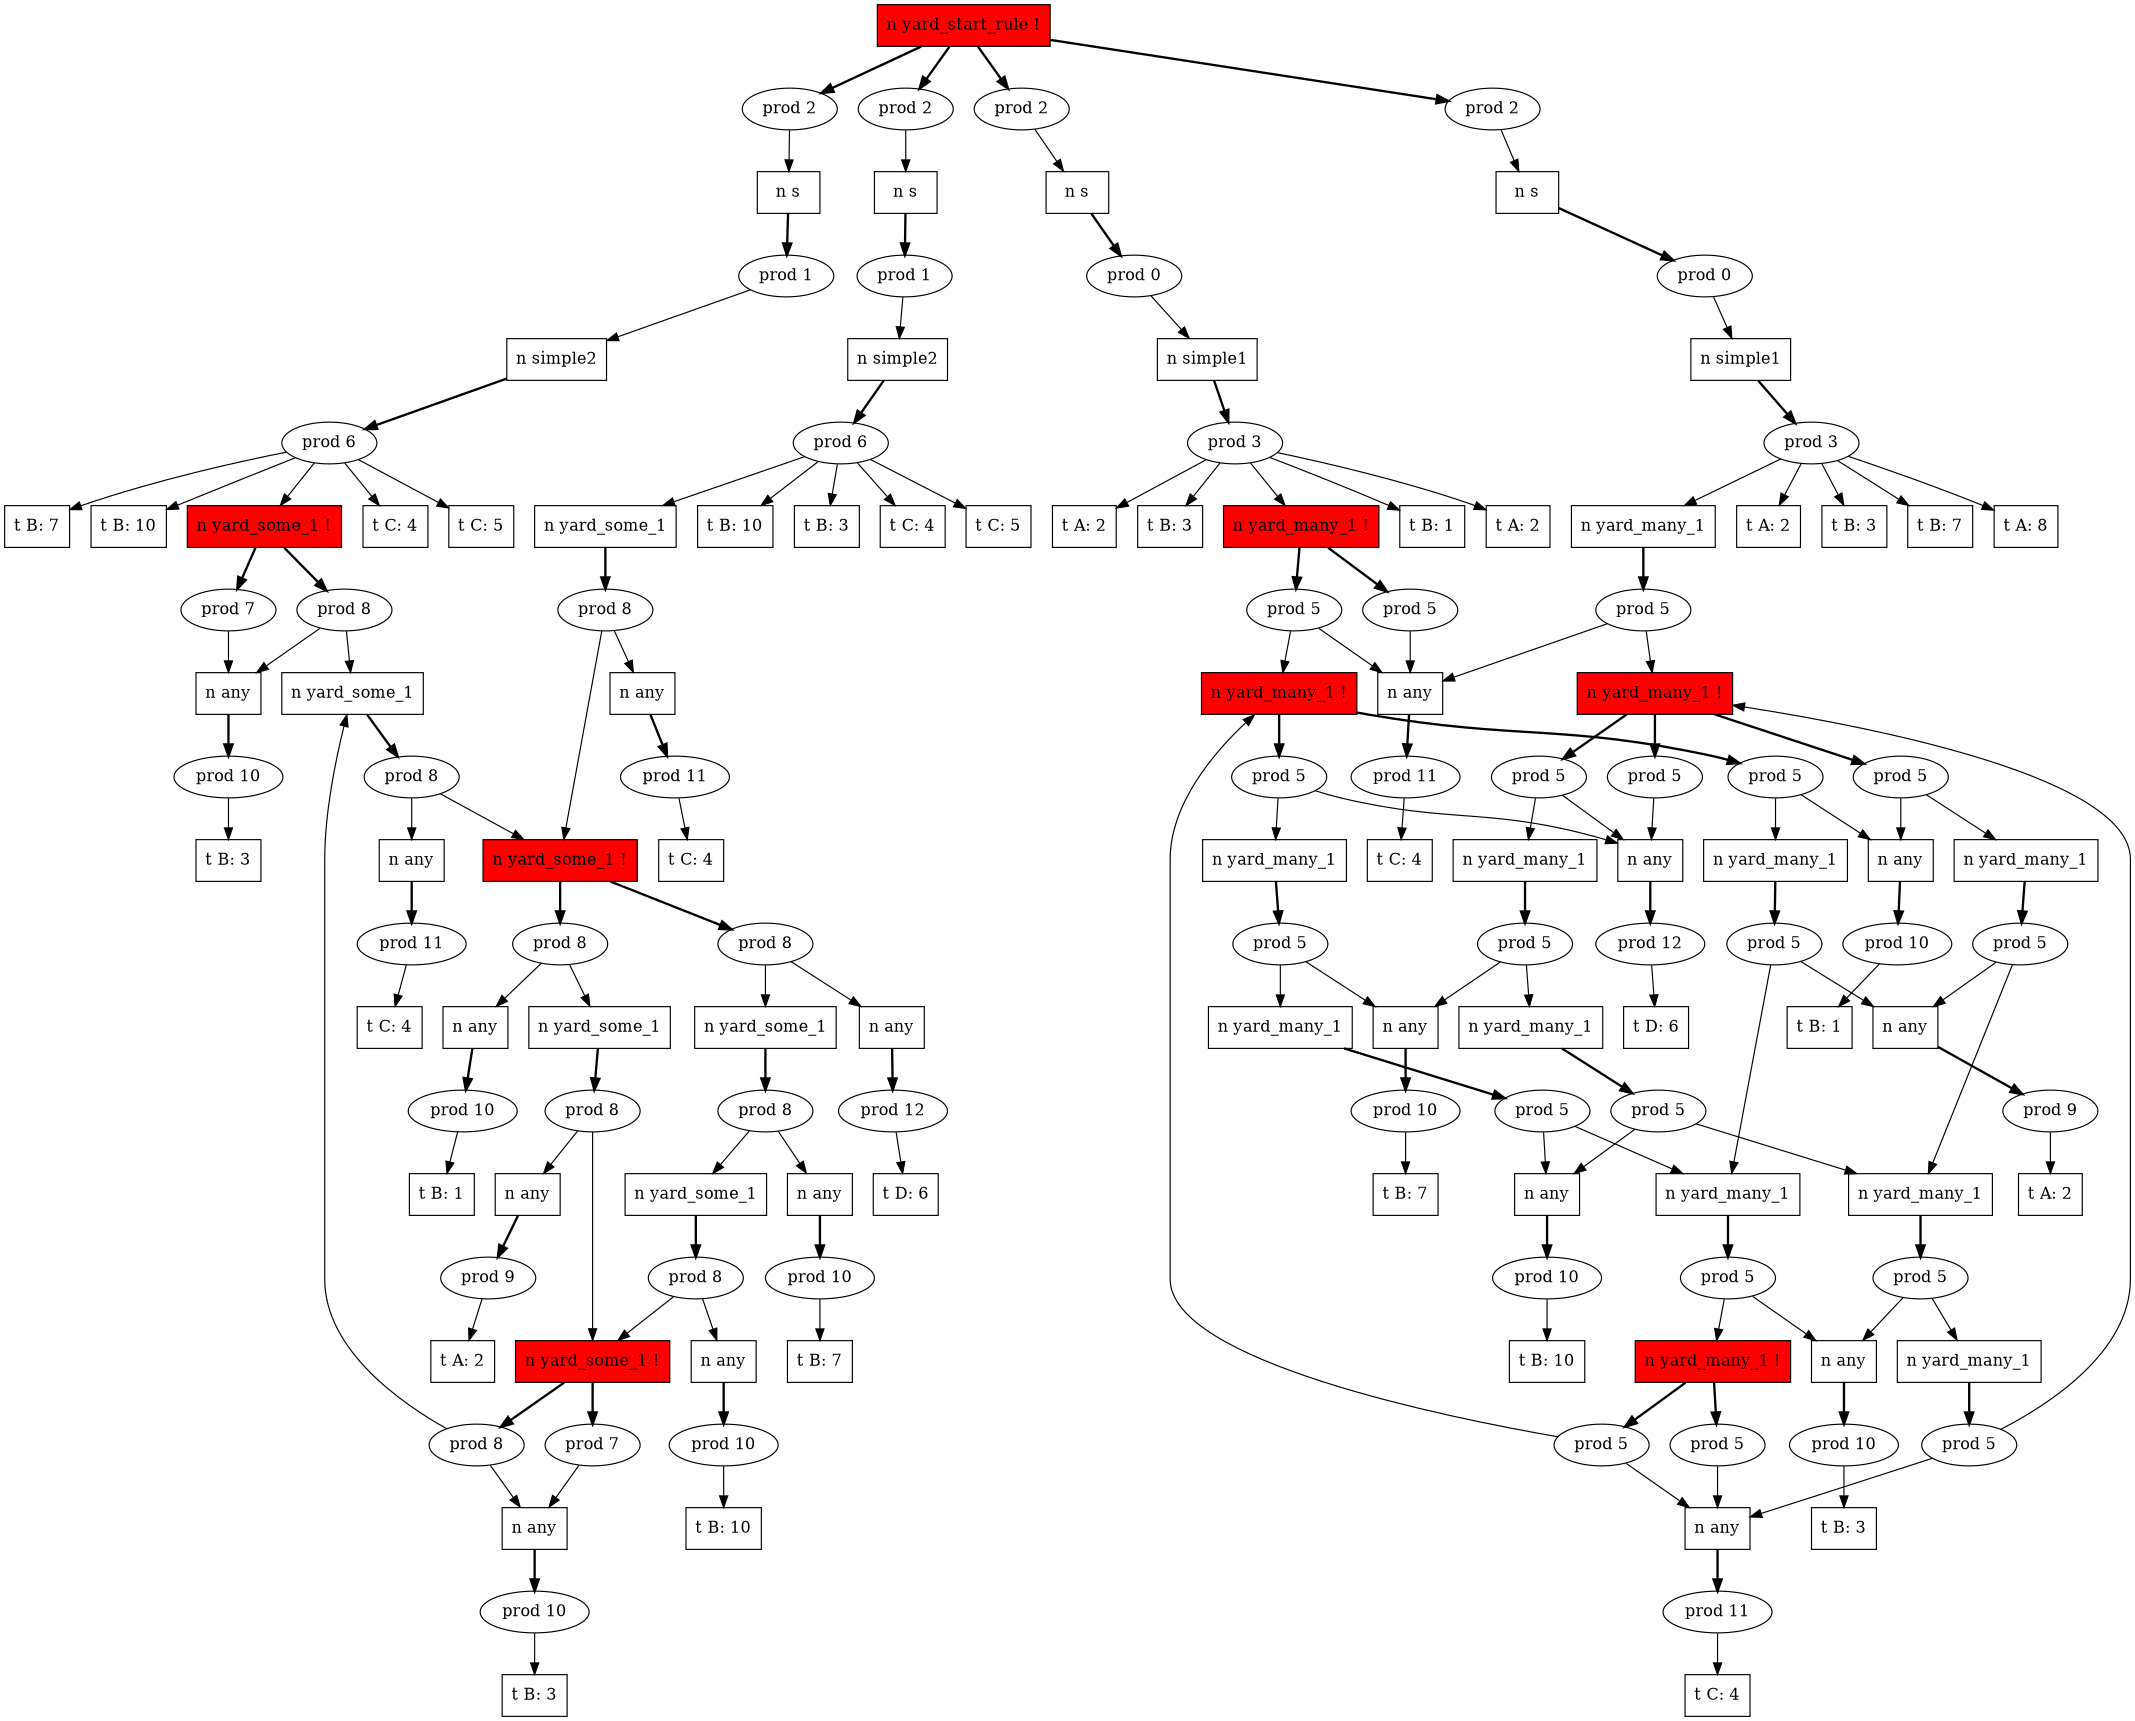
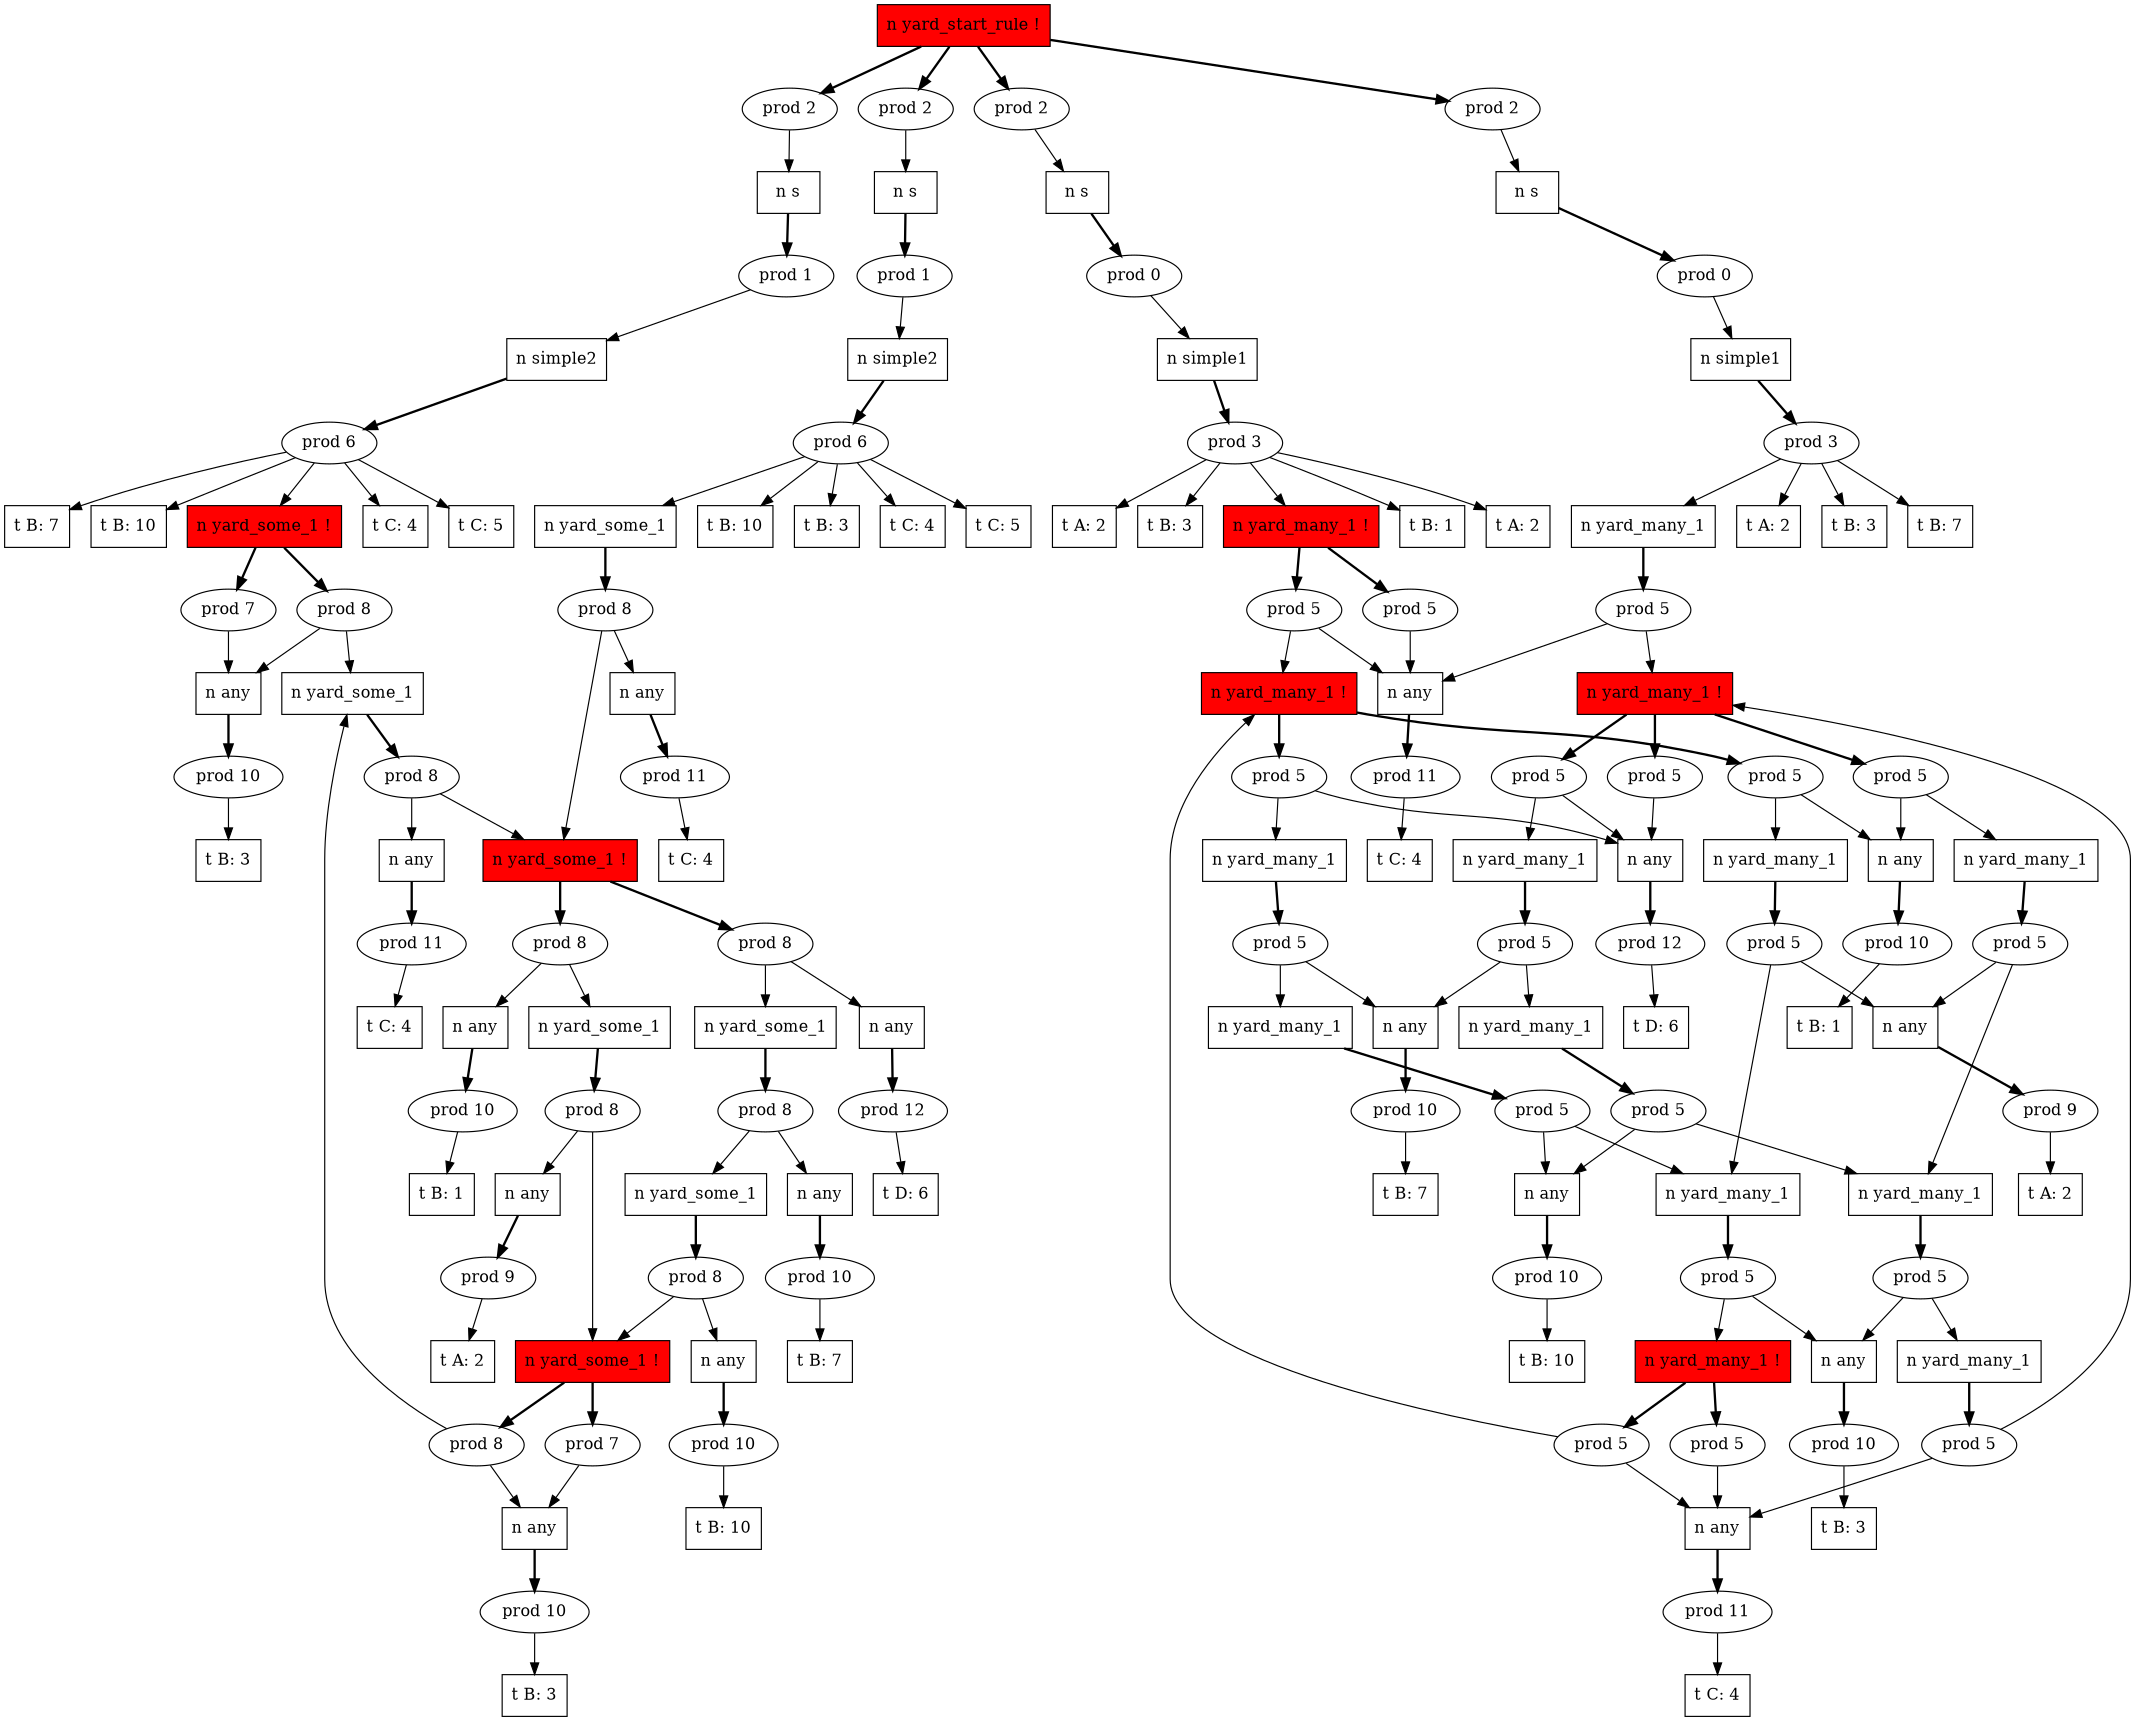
node "t A: 8": removed
